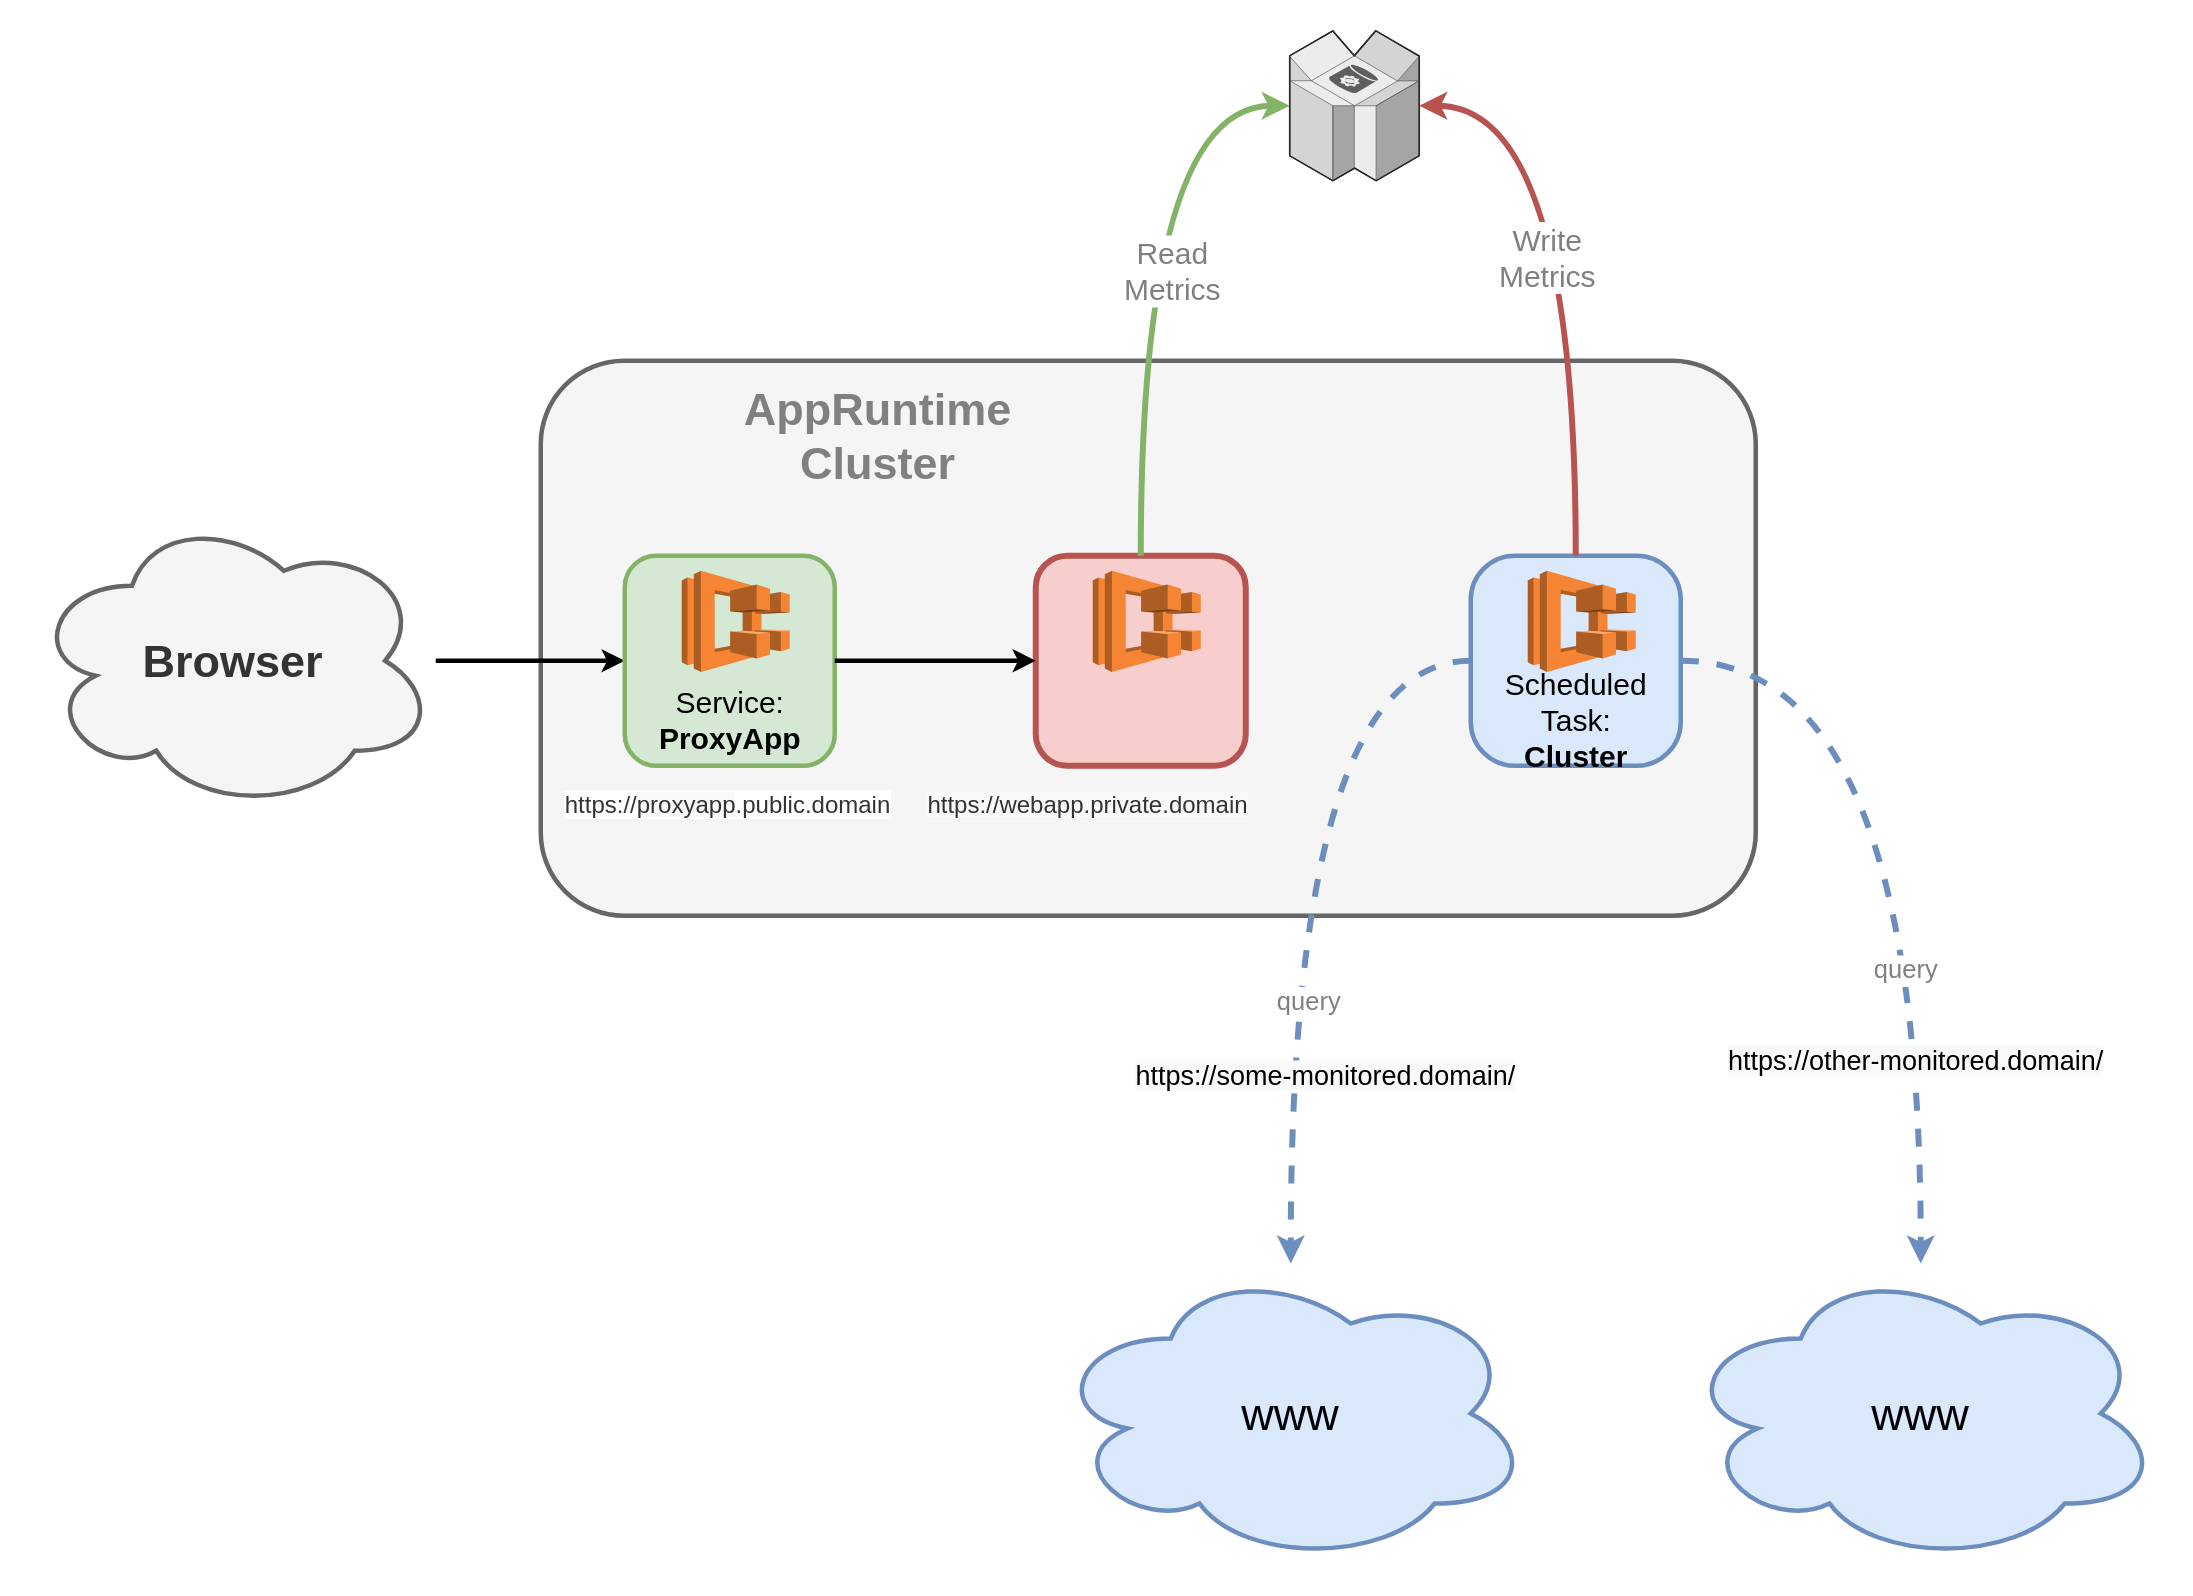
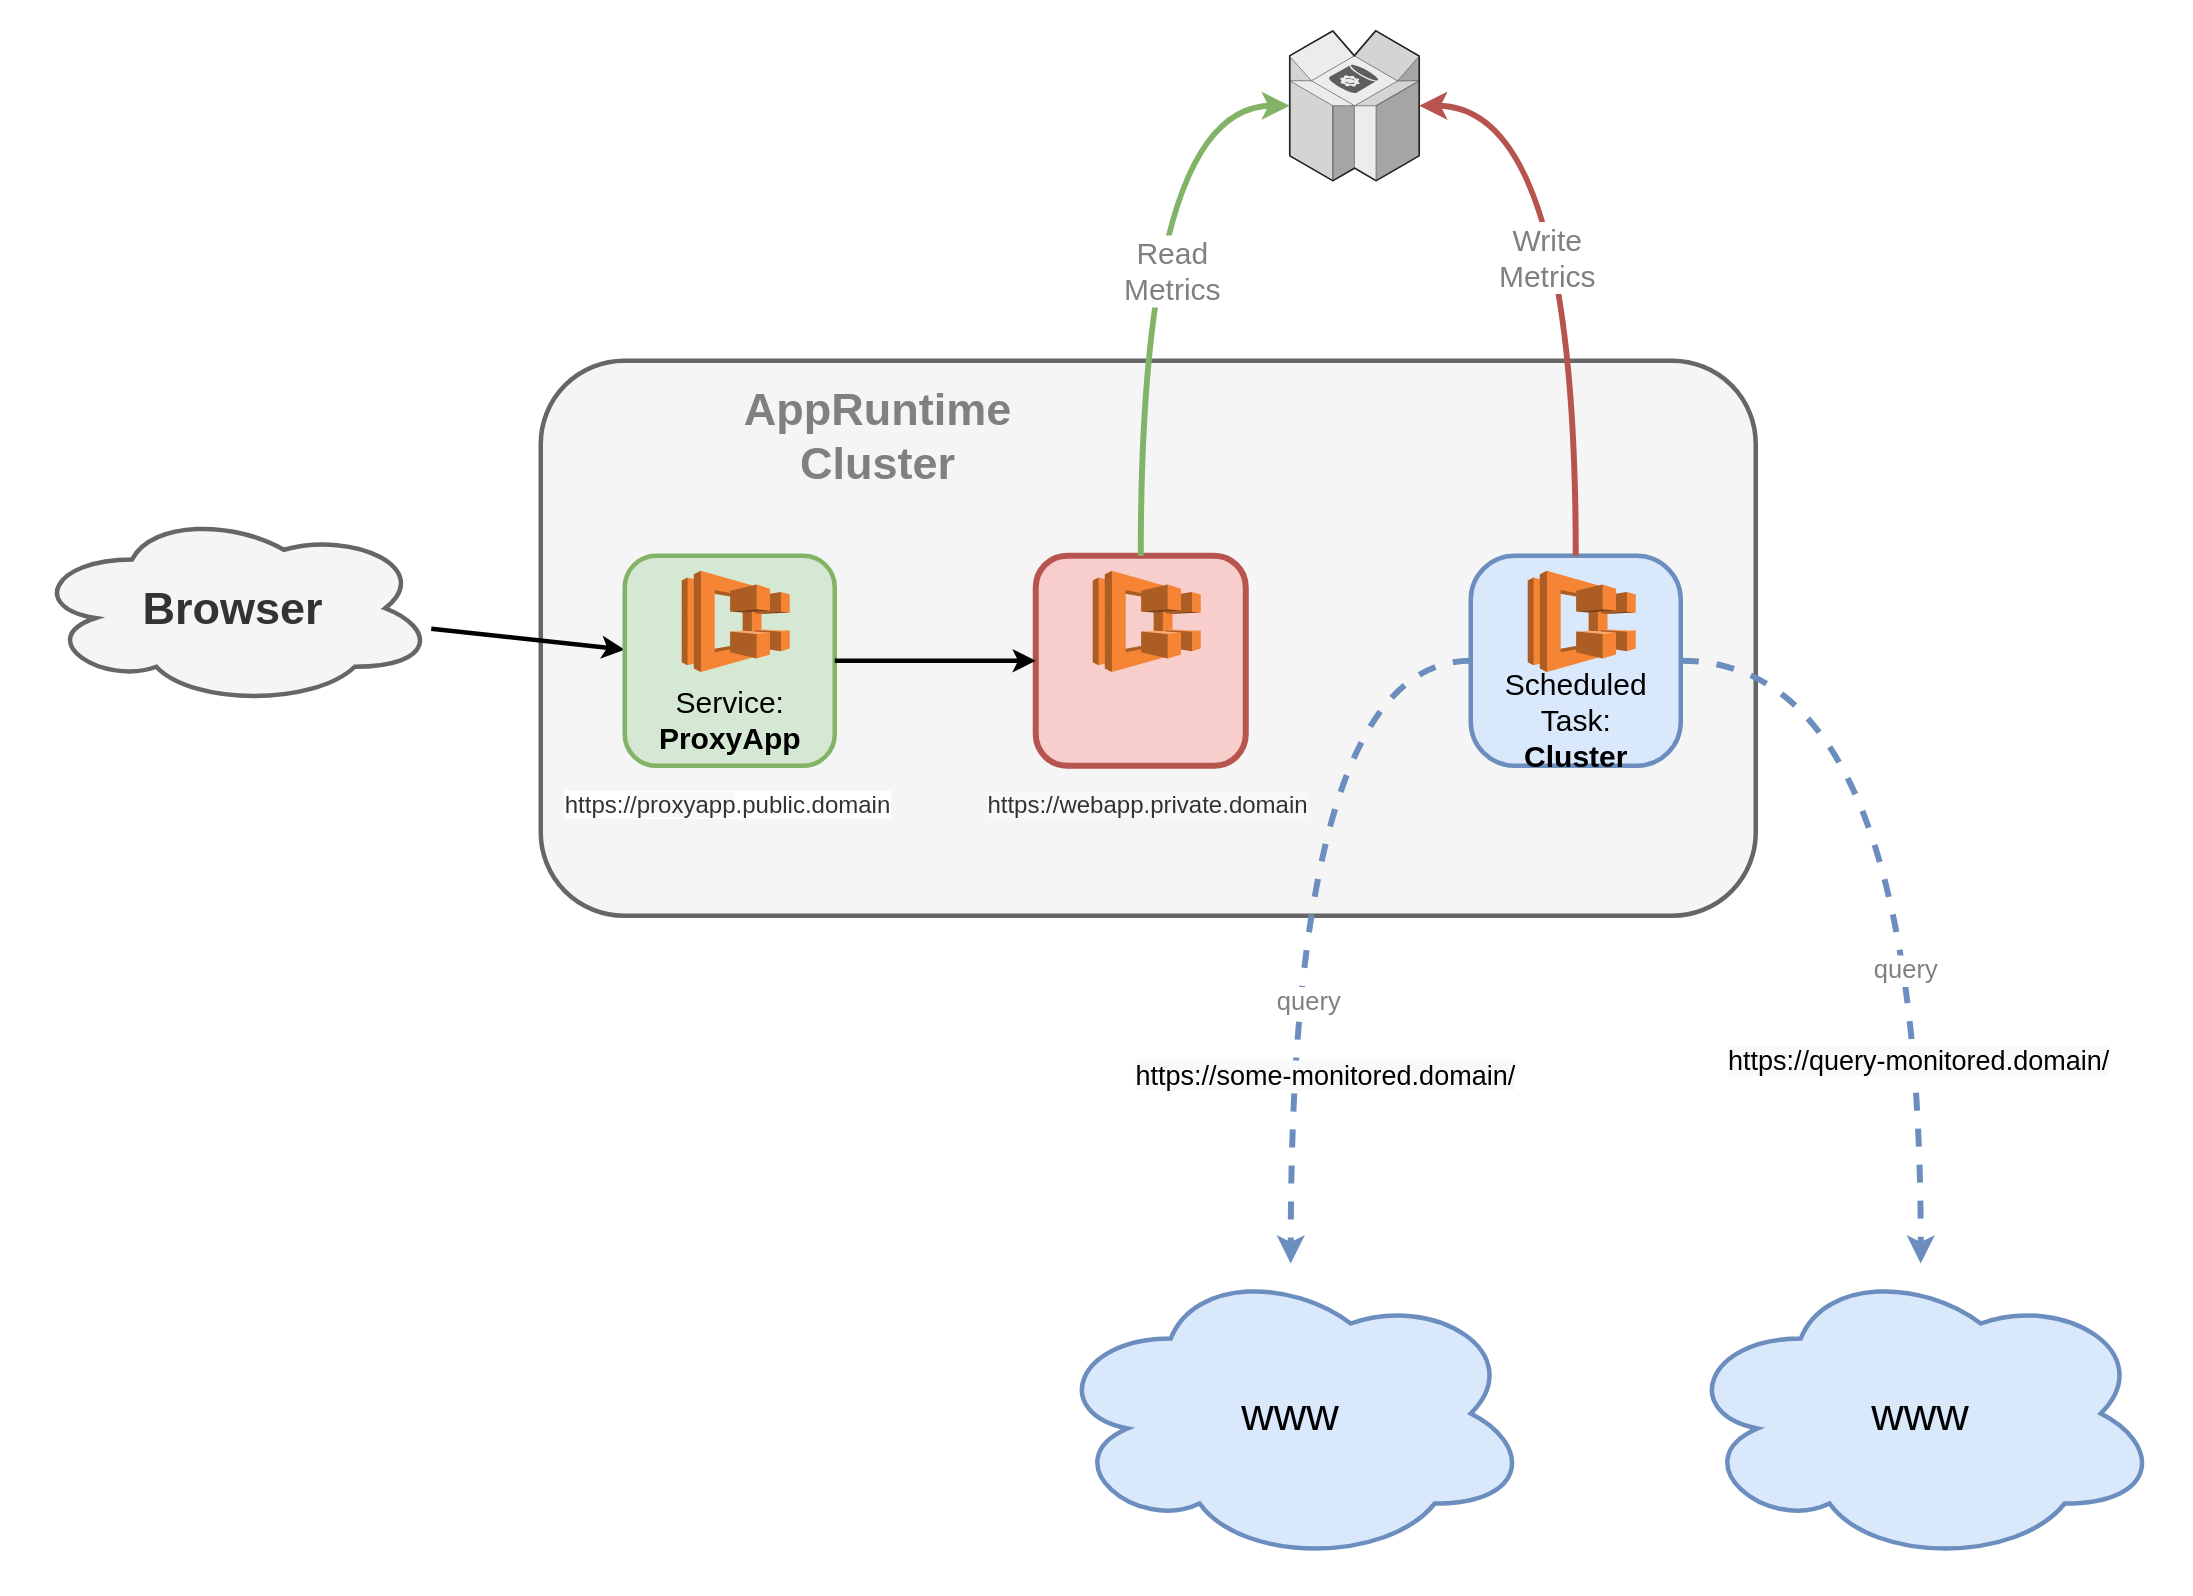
node "Browser": size 405x300 -> 405x195
node "https://webapp.private.domain": moved (1088, 803) -> (1148, 803)
node "https://other-monitored.domain/": label "https://other-monitored.domain/" -> "https://query-monitored.domain/"
